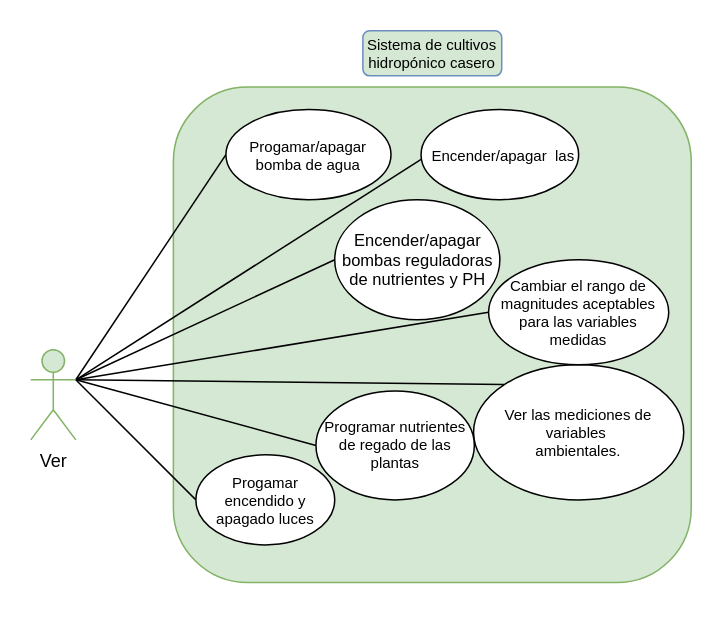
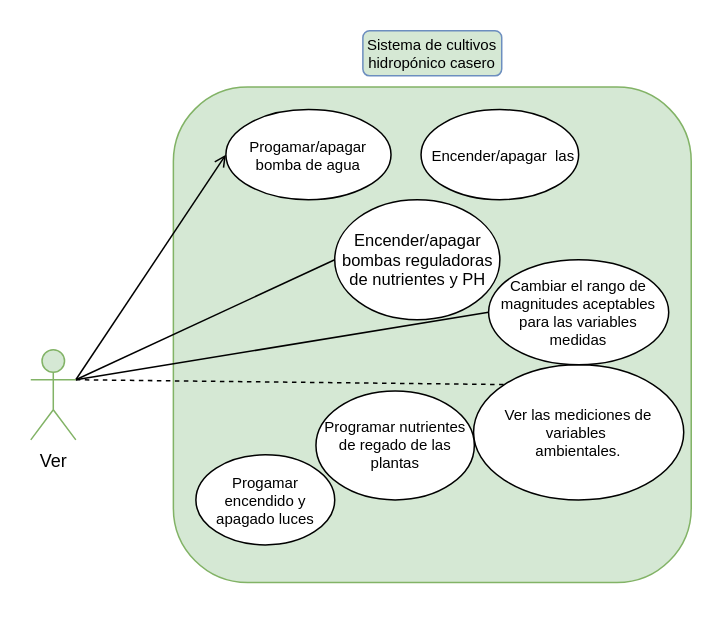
edge "Progamar/apagar bomba de agua" -- "Ver": arrowhead none -> open
edge "Encender/apagar las" -- "Ver": removed
edge "Ver" -- "Ver las mediciones de variables ambientales.": style solid -> dashed
edge "Ver" -- "Programar nutrientes de regado de las plantas": removed
edge "Ver" -- "Progamar encendido y apagado luces": removed
